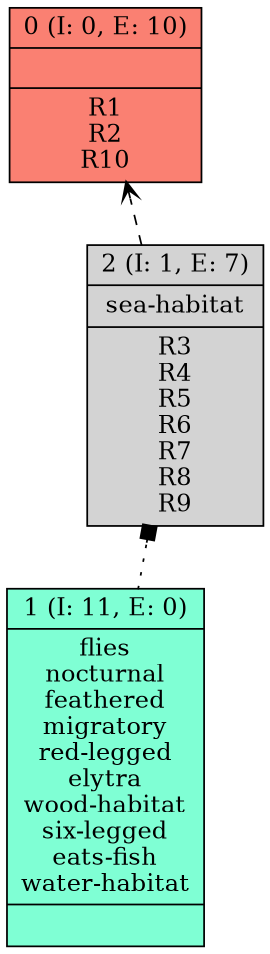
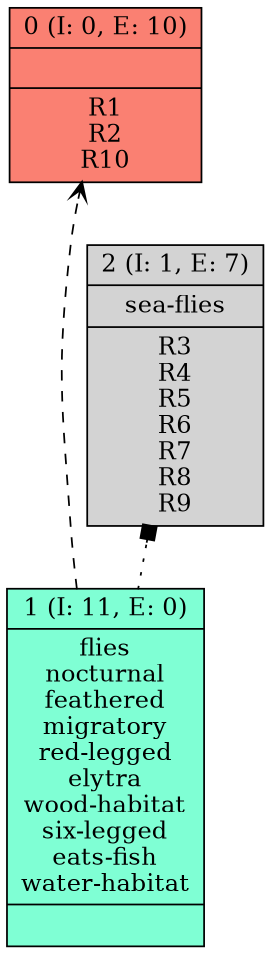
edge "2 (I: 1, E: 7)" -> "0 (I: 0, E: 10)": now "1 (I: 11, E: 0)" -> "0 (I: 0, E: 10)"
node "2 (I: 1, E: 7)": text "sea-habitat" -> "sea-flies"
